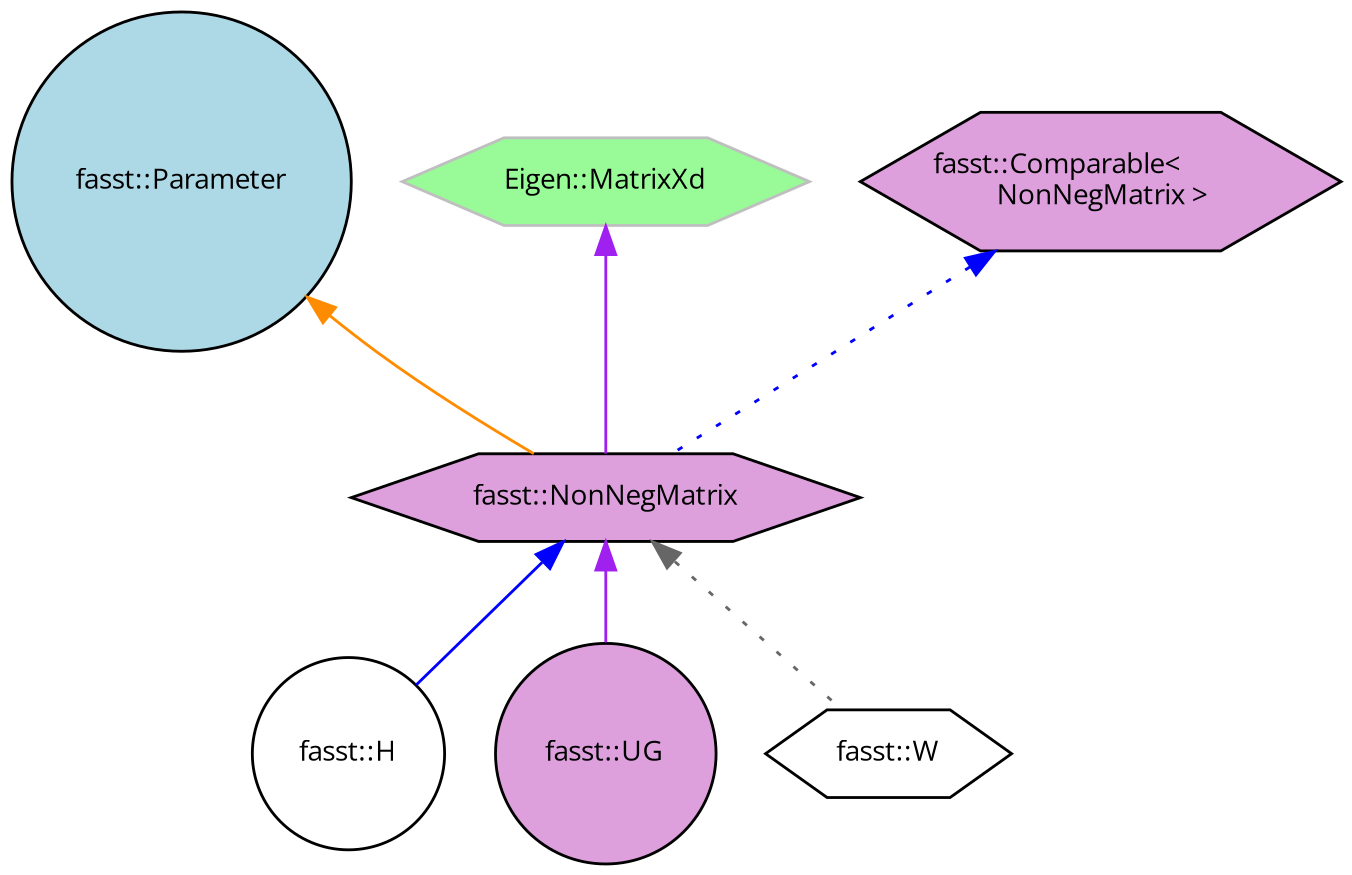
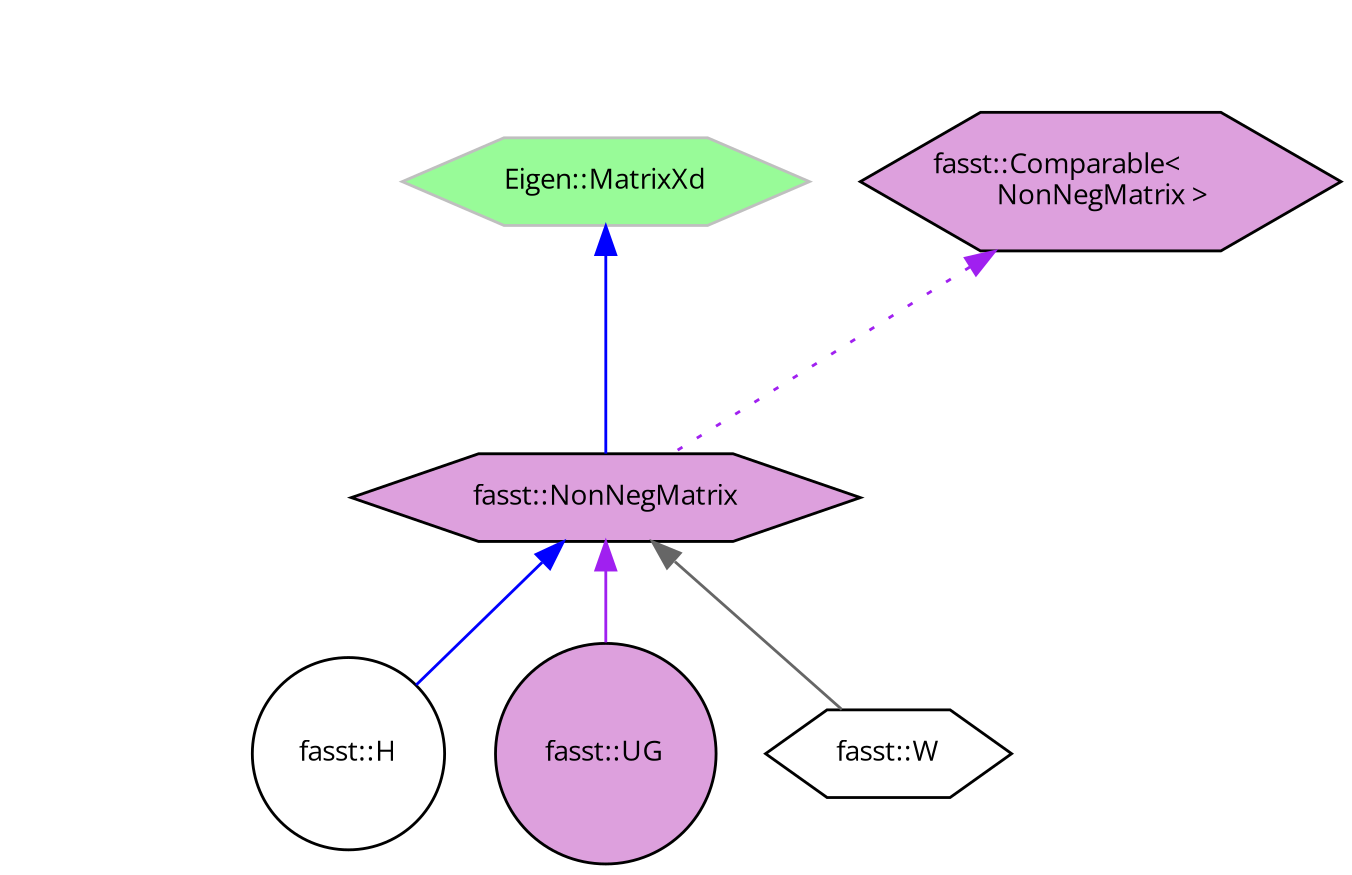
node "fasst::Parameter": removed
edge "fasst::NonNegMatrix" -> "Eigen::MatrixXd": color purple -> blue
edge "fasst::NonNegMatrix" -> "fasst::Comparable< NonNegMatrix >": color blue -> purple
edge "fasst::W" -> "fasst::NonNegMatrix": style dotted -> solid
